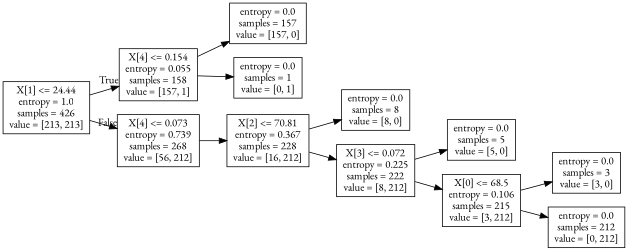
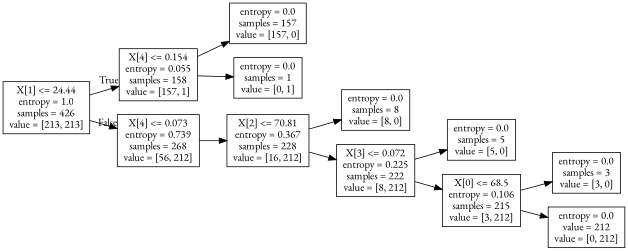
node "entropy = 0.0 samples = 212 value = [0, 212]": label "entropy = 0.0 samples = 212 value = [0, 212]" -> "entropy = 0.0 value = 212 value = [0, 212]"
